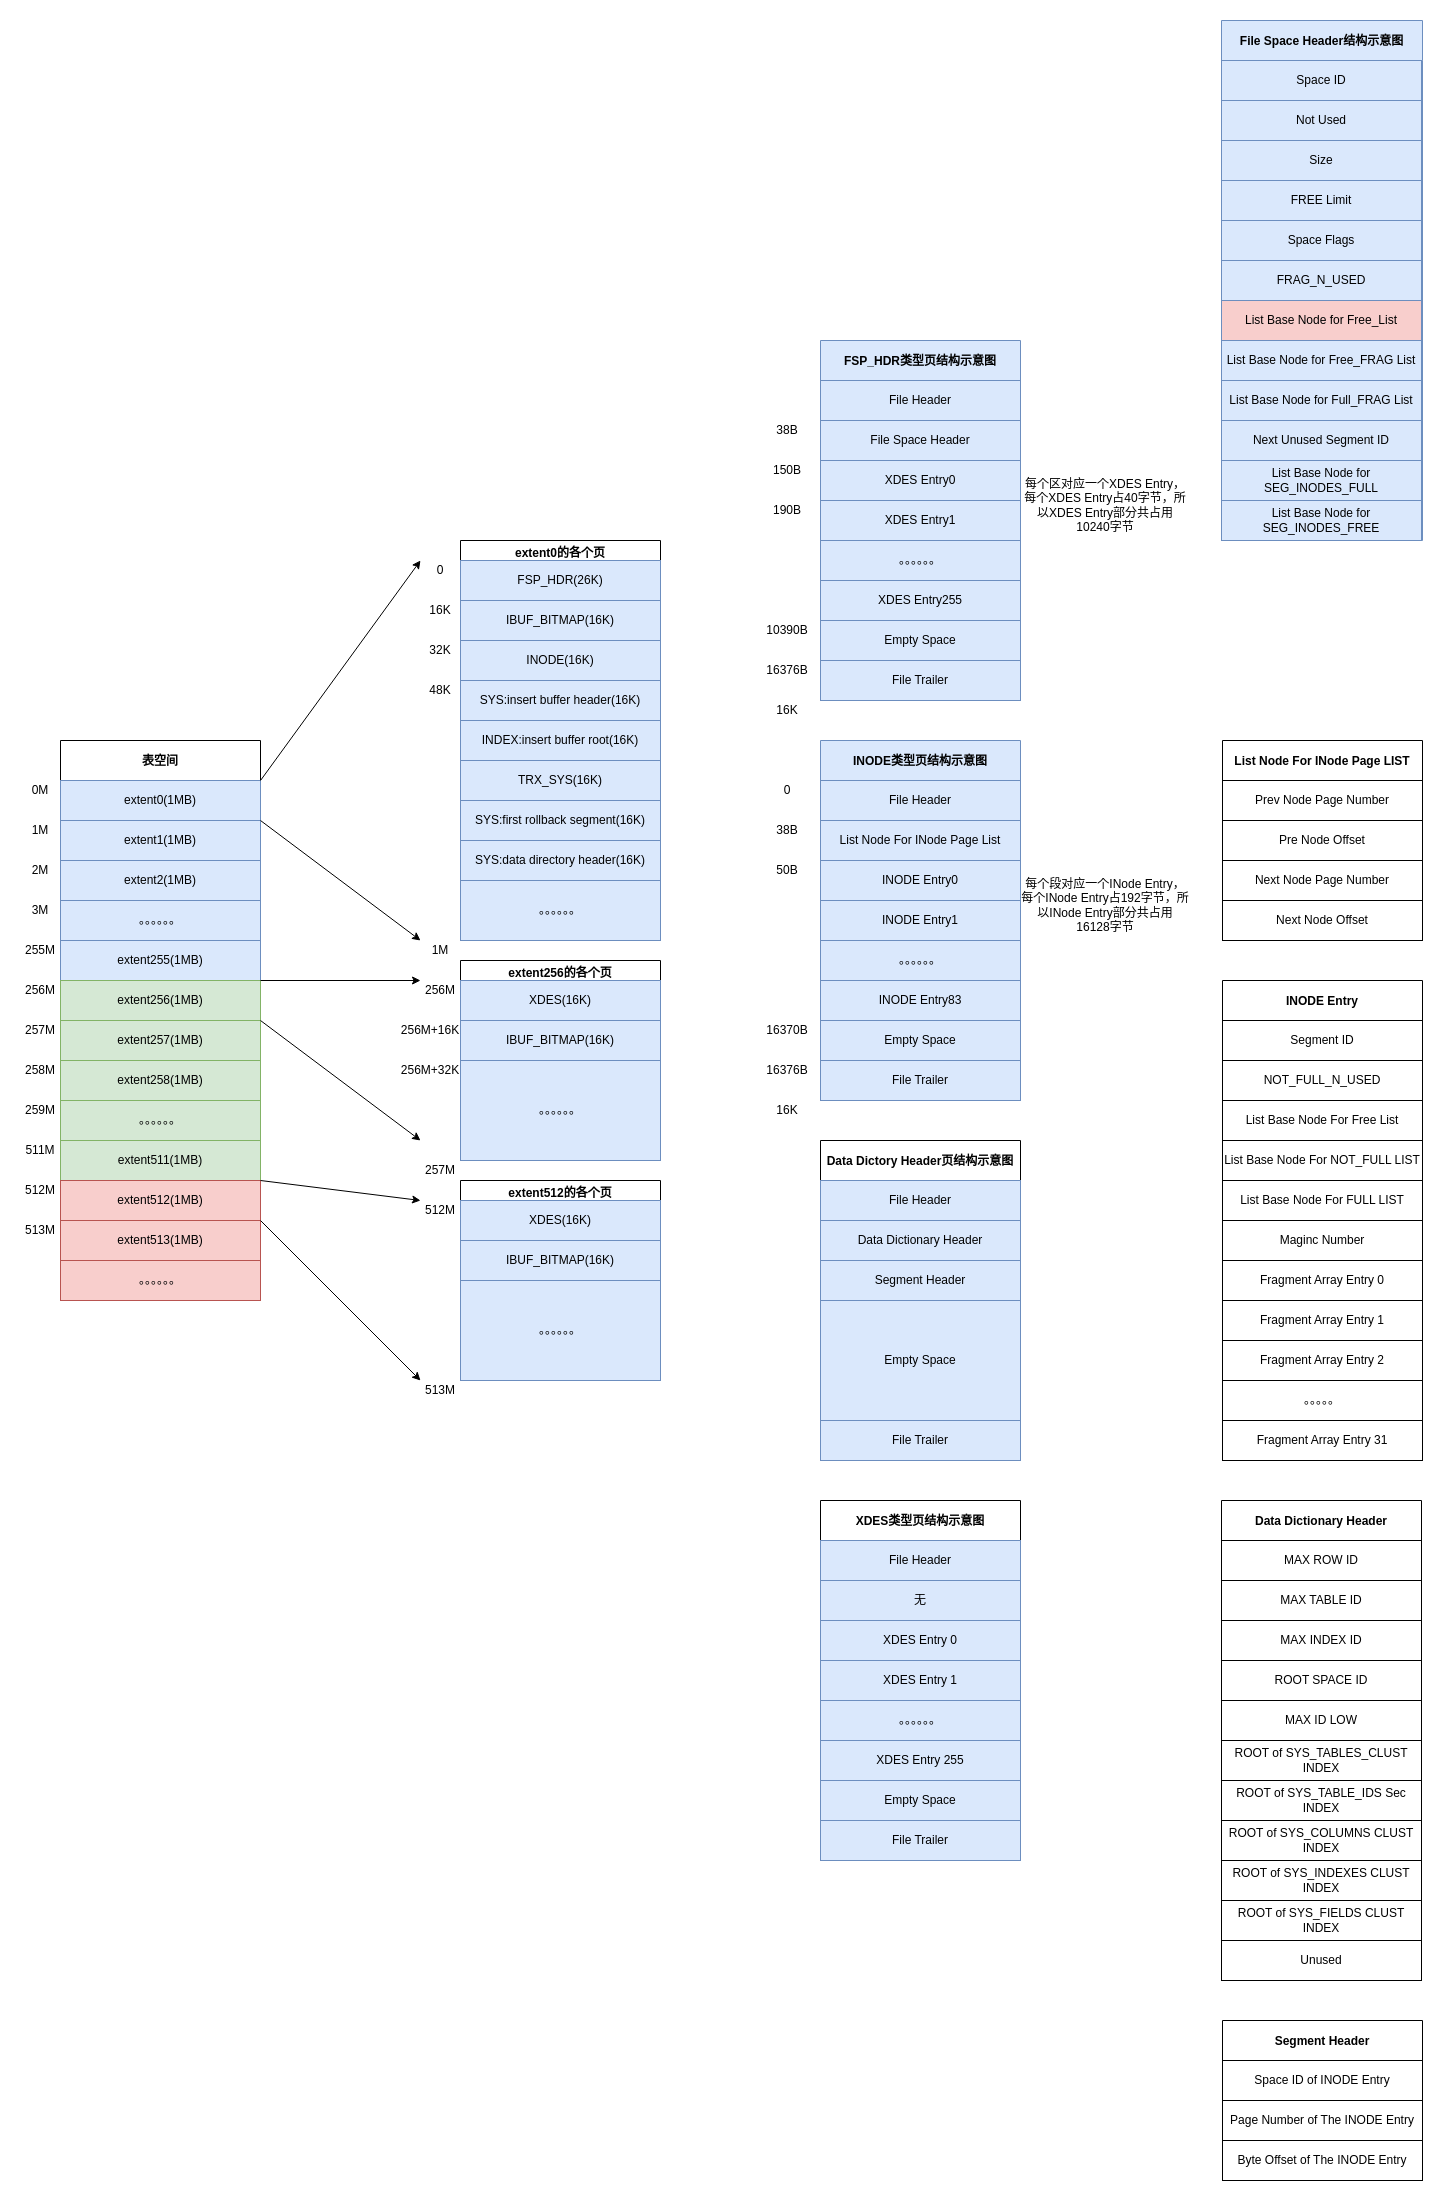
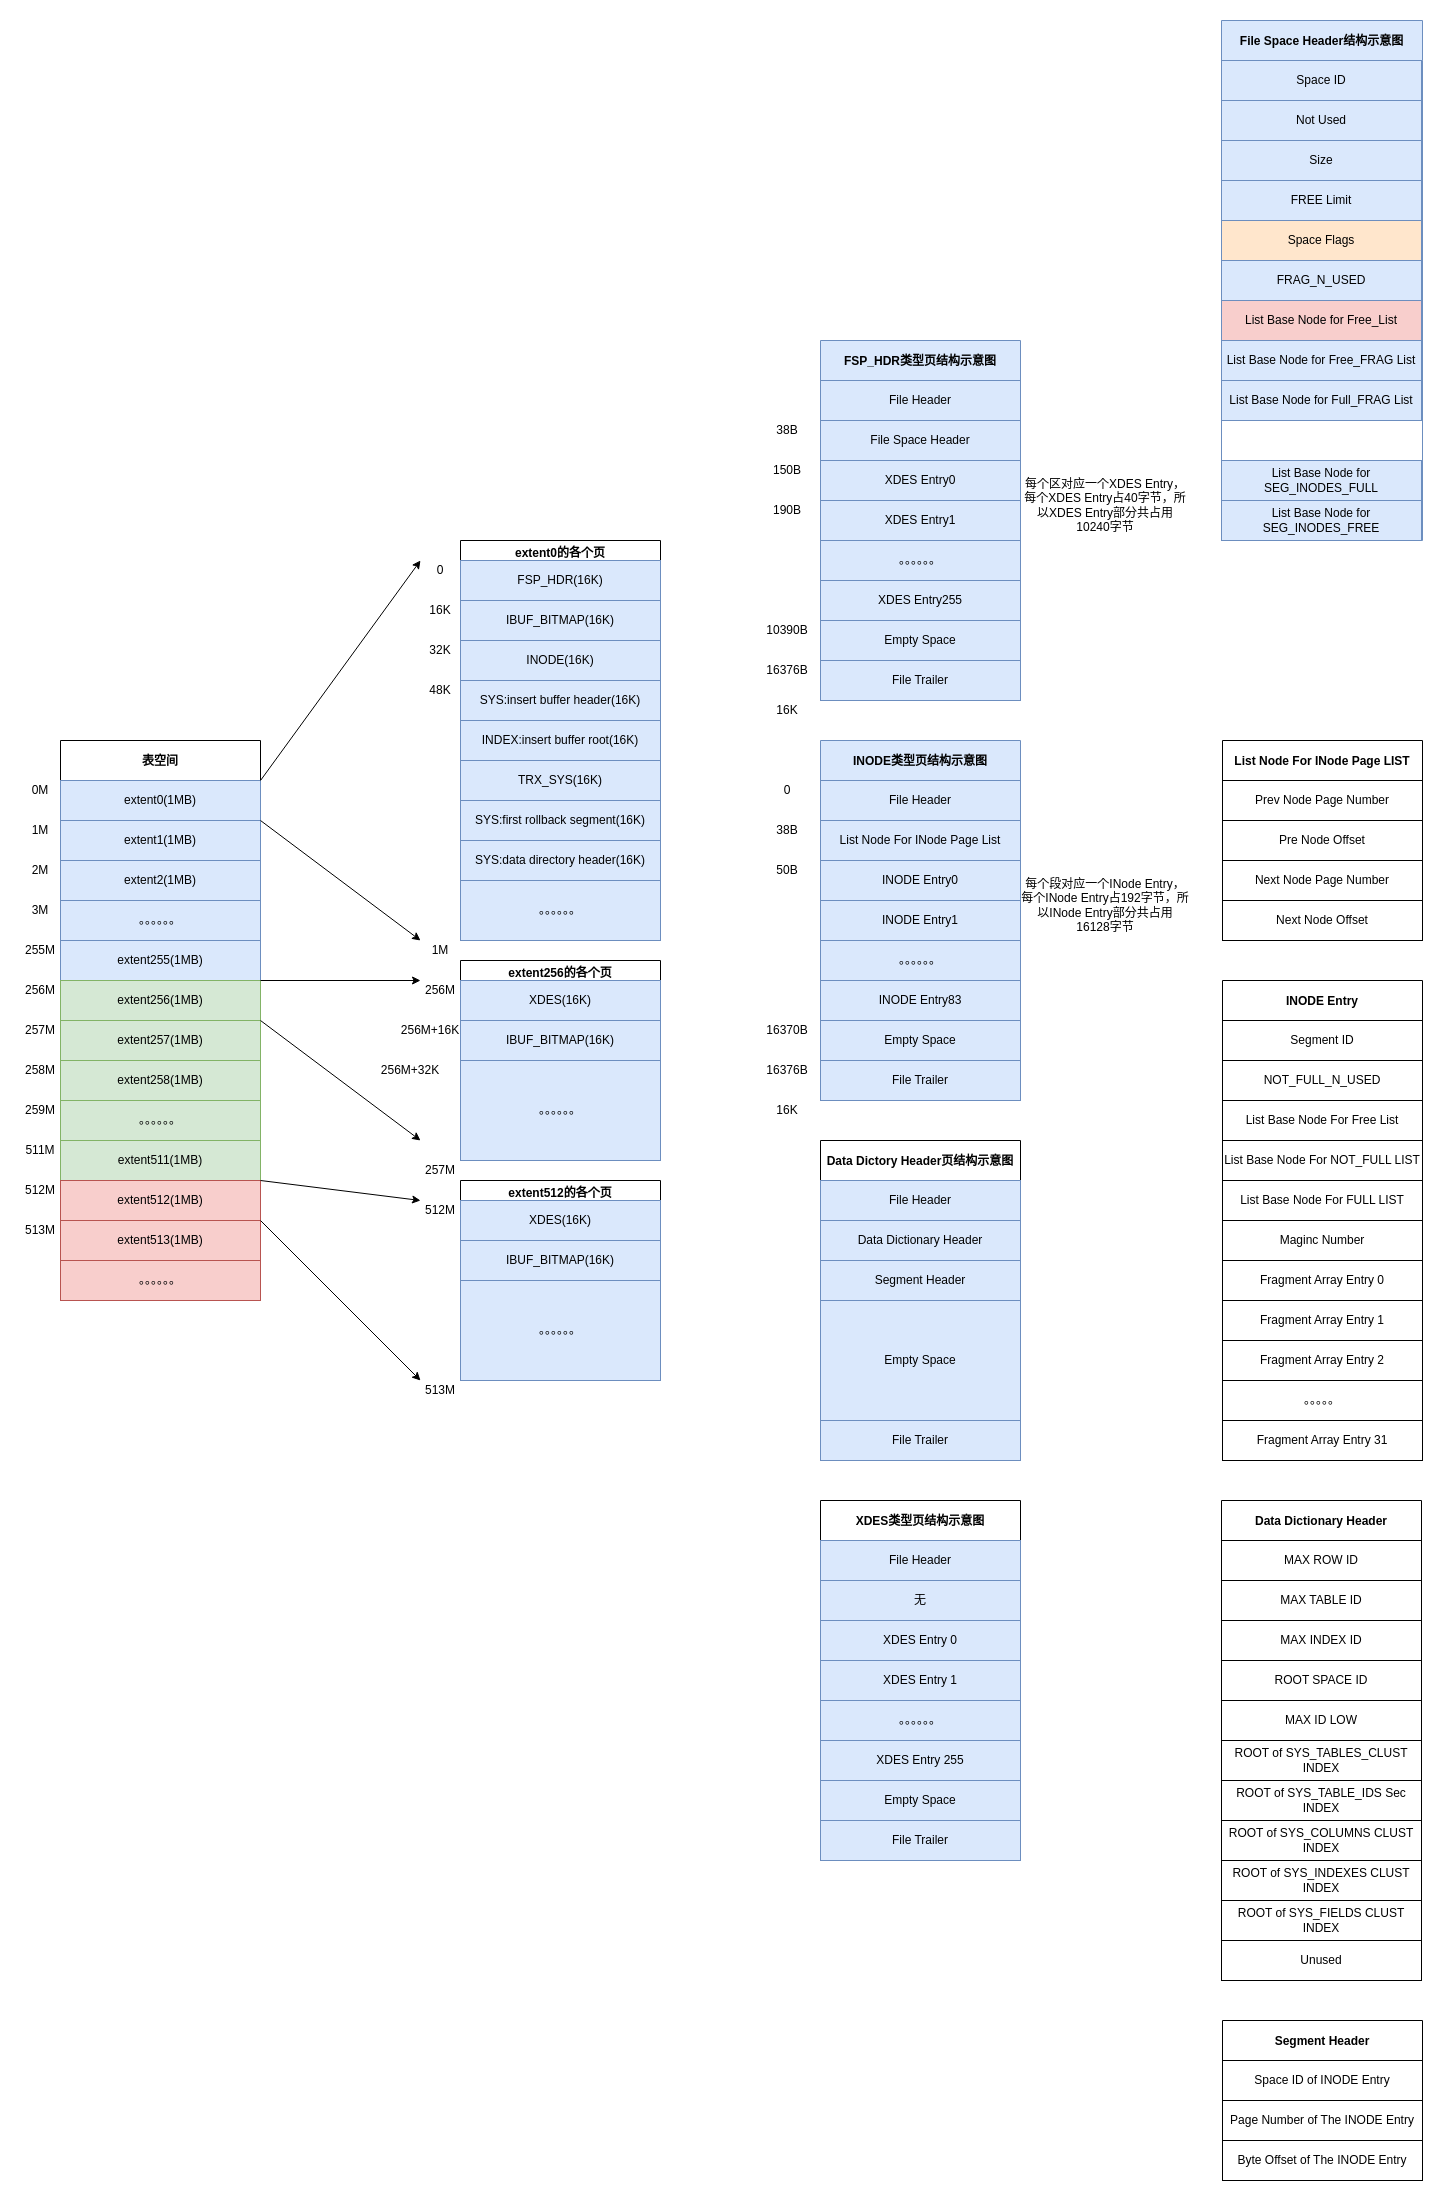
node "Space Flags": fillcolor #dae8fc -> #ffe6cc
node "Next Unused Segment ID": removed
node "FSP_HDR(26K)": label "FSP_HDR(26K)" -> "FSP_HDR(16K)"
node "256M+32K": moved (431, 1071) -> (411, 1071)
